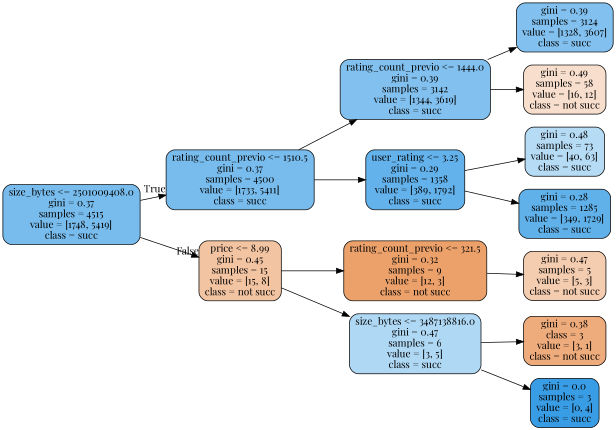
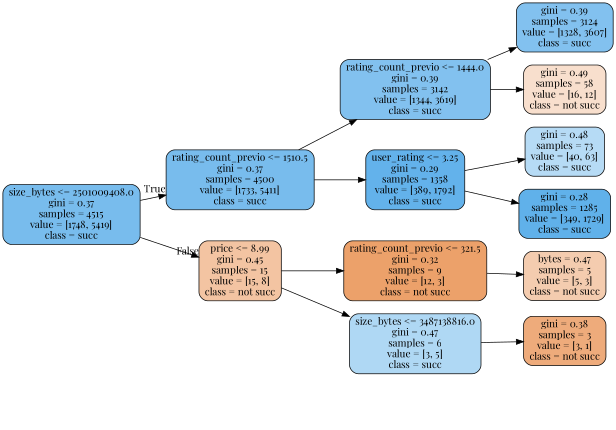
node "gini = 0.47 samples = 5 value = [5, 3] class = not succ": label "gini = 0.47 samples = 5 value = [5, 3] class = not succ" -> "bytes = 0.47 samples = 5 value = [5, 3] class = not succ"
node "gini = 0.38 class = 3 value = [3, 1] class = not succ": label "gini = 0.38 class = 3 value = [3, 1] class = not succ" -> "gini = 0.38 samples = 3 value = [3, 1] class = not succ"
node "gini = 0.0 samples = 3 value = [0, 4] class = succ": removed
